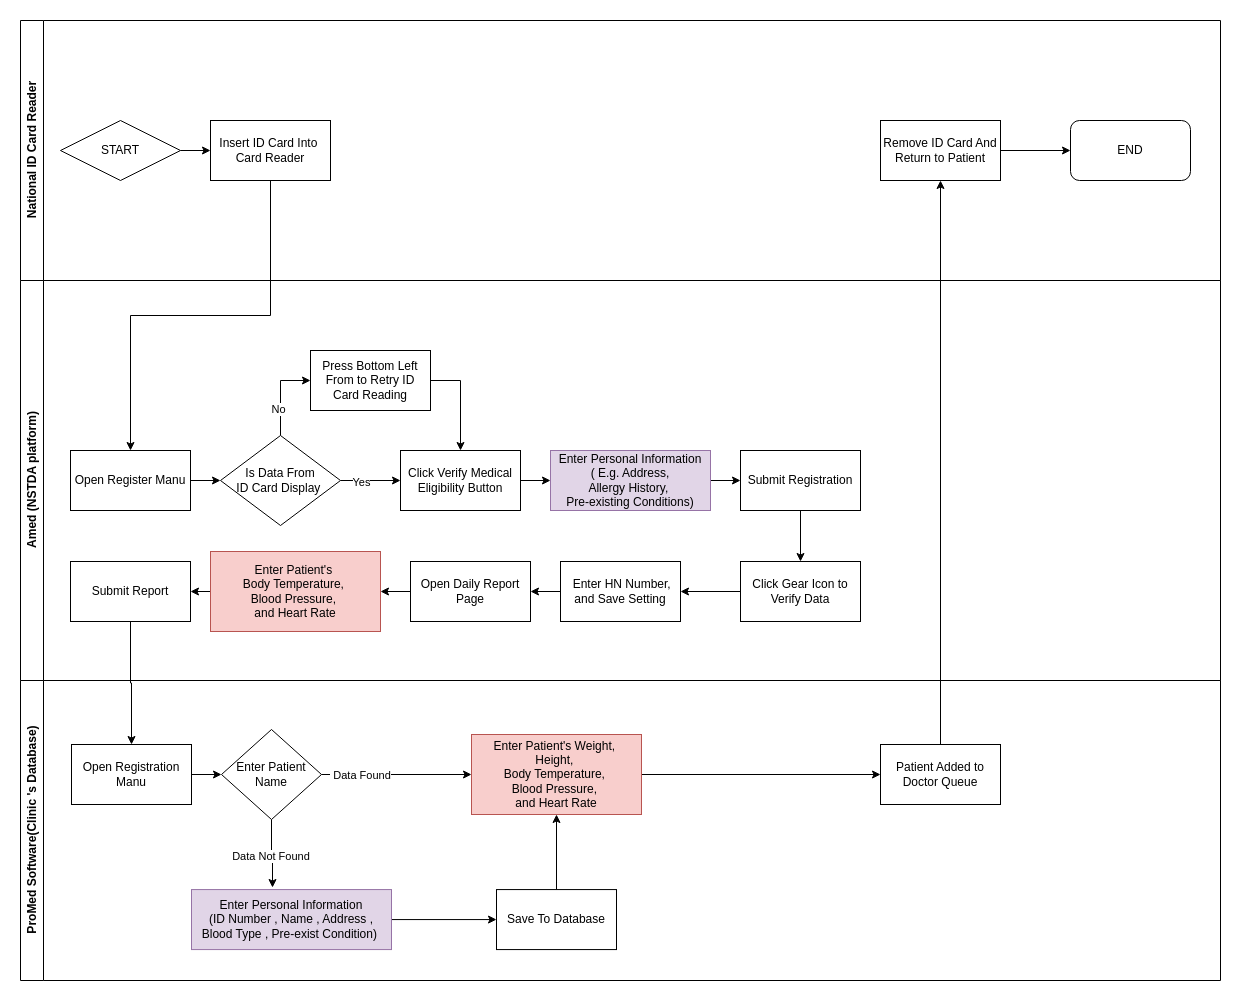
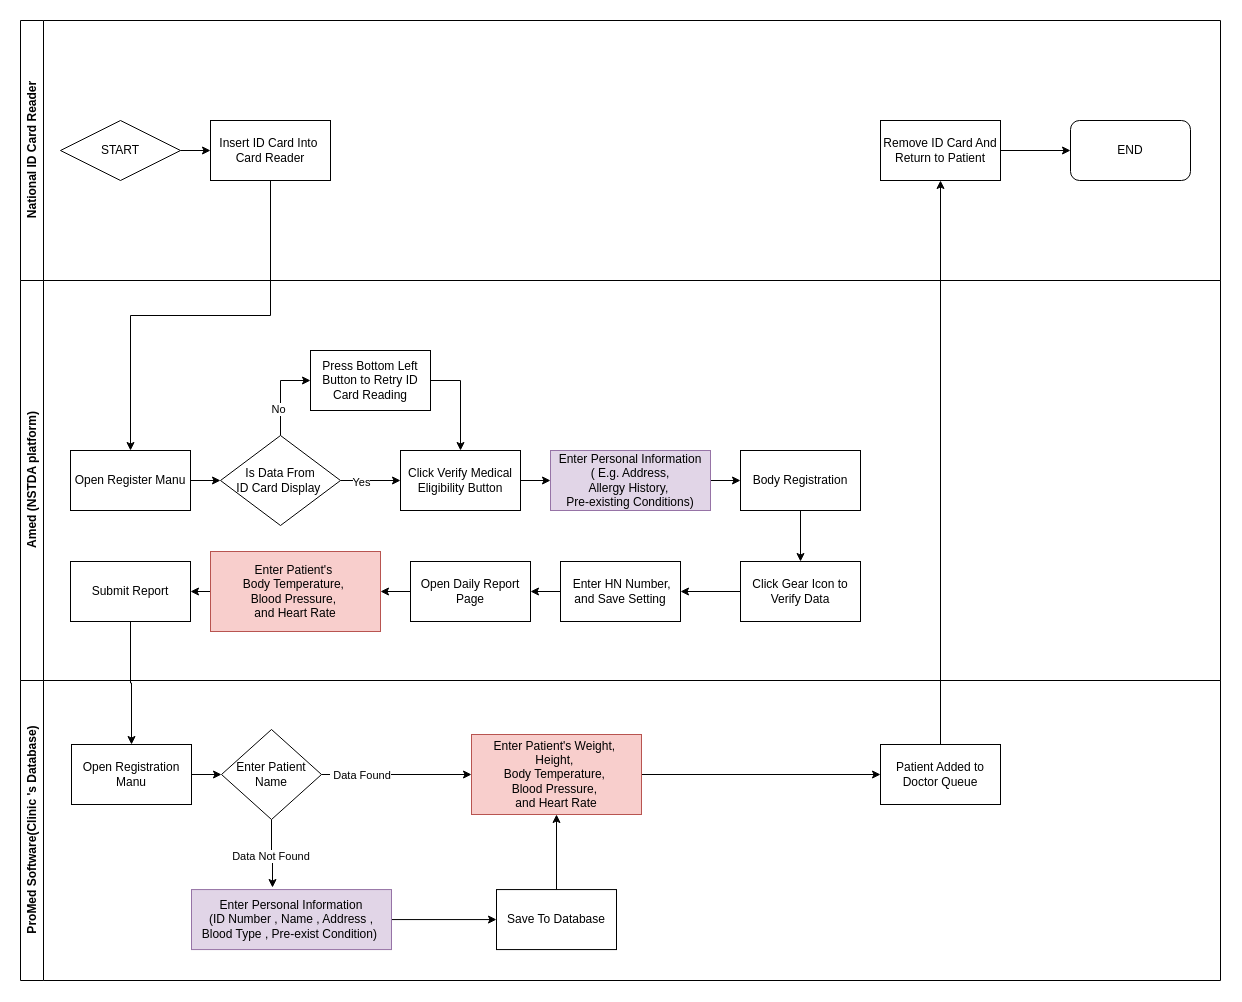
node "Press Bottom Left From to Retry ID Card Reading": label "Press Bottom Left From to Retry ID Card Reading" -> "Press Bottom Left Button to Retry ID Card Reading"
node "Submit Registration": label "Submit Registration" -> "Body Registration"
